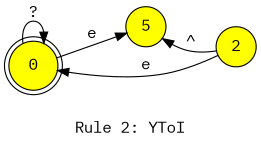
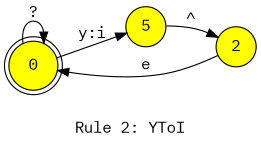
edge "0" -> "5": label "e" -> "y:i"
edge "2" -> "5": reversed
